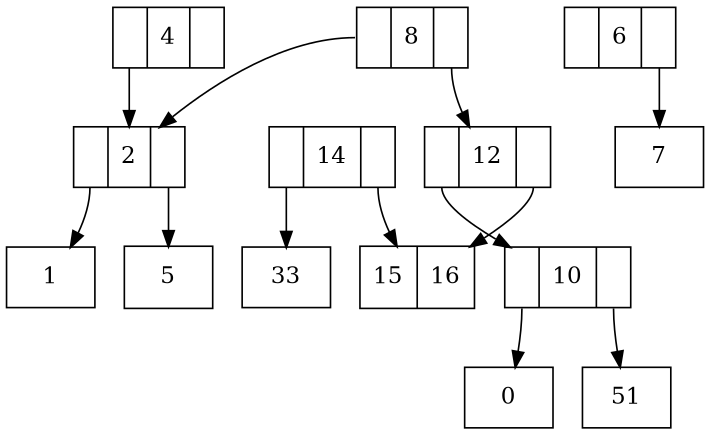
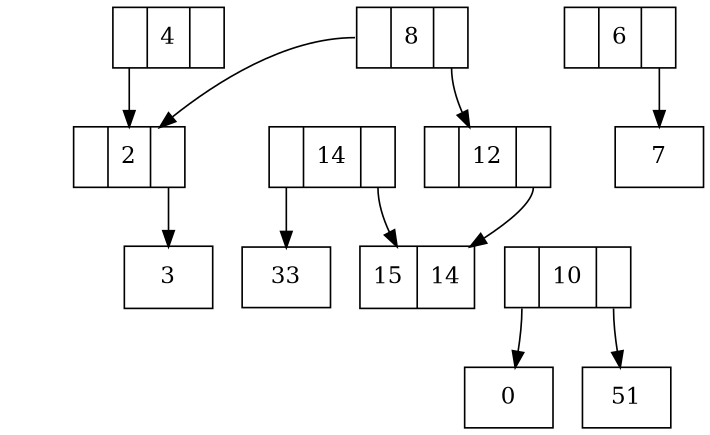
edge "12" -> "10": removed
node "1": removed
node "5": label "5" -> "3"
node "15": text "16" -> "14"
